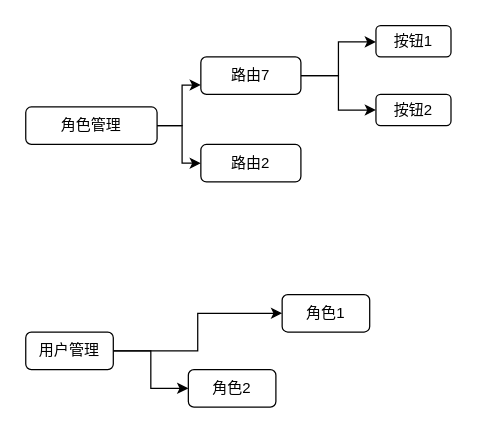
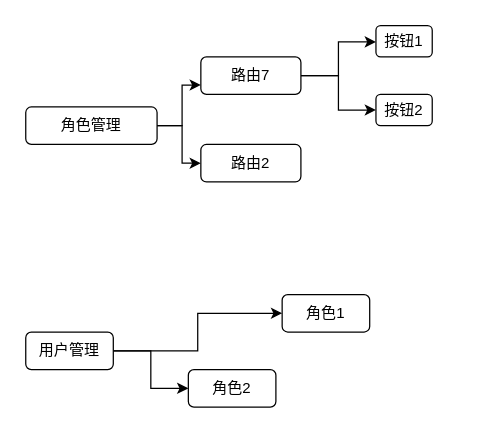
node "按钮1": size 75x31 -> 56x31
node "按钮2": size 75x31 -> 56x31
